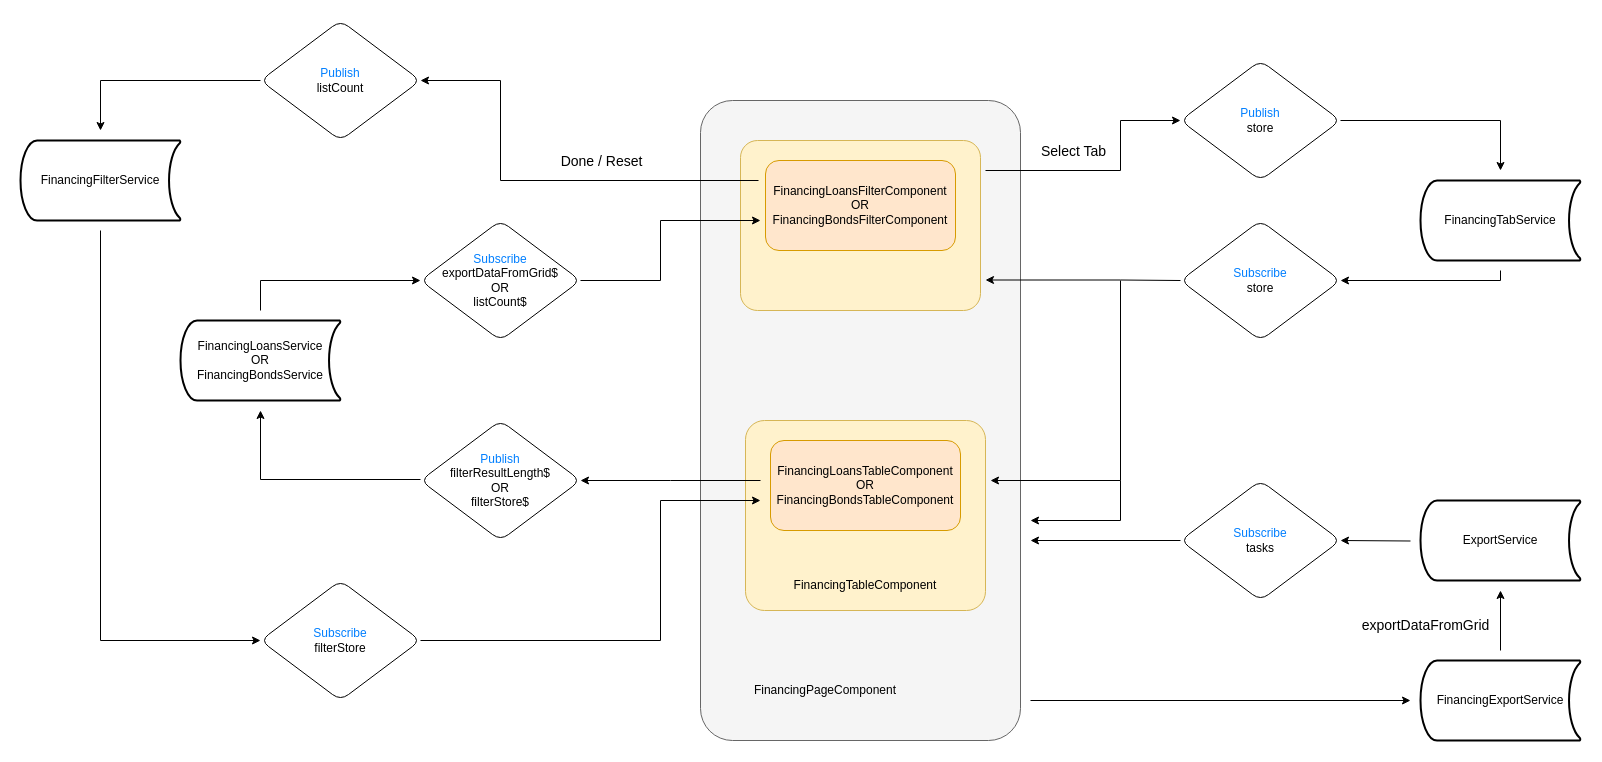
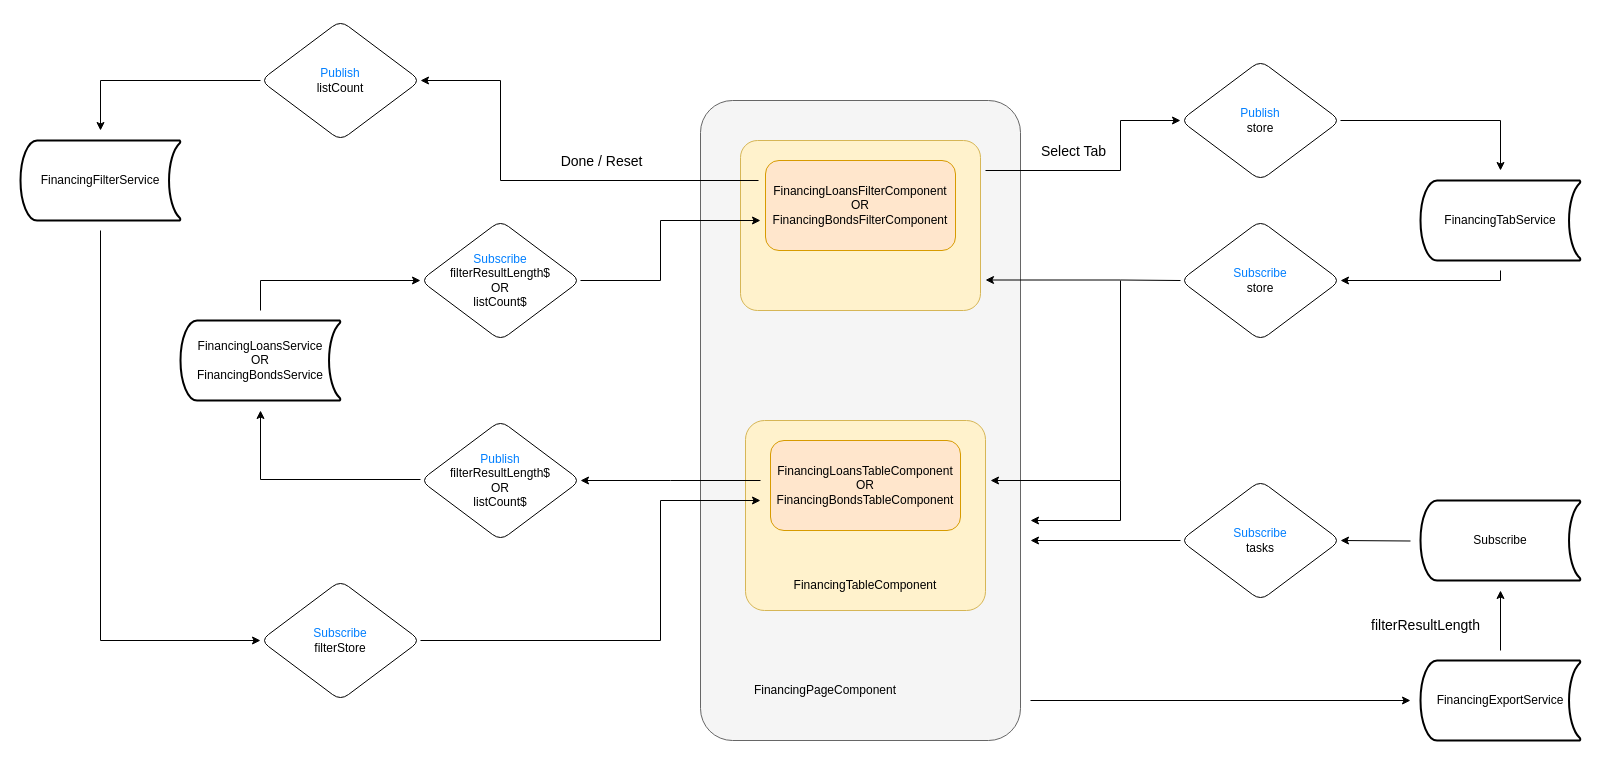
node "Subscribe exportDataFromGrid$ OR listCount$": label "Subscribe exportDataFromGrid$ OR listCount$" -> "Subscribe filterResultLength$ OR listCount$"
node "Publish filterResultLength$ OR filterStore$": label "Publish filterResultLength$ OR filterStore$" -> "Publish filterResultLength$ OR listCount$"
node "ExportService": label "ExportService" -> "Subscribe"
node "exportDataFromGrid": label "exportDataFromGrid" -> "filterResultLength"
